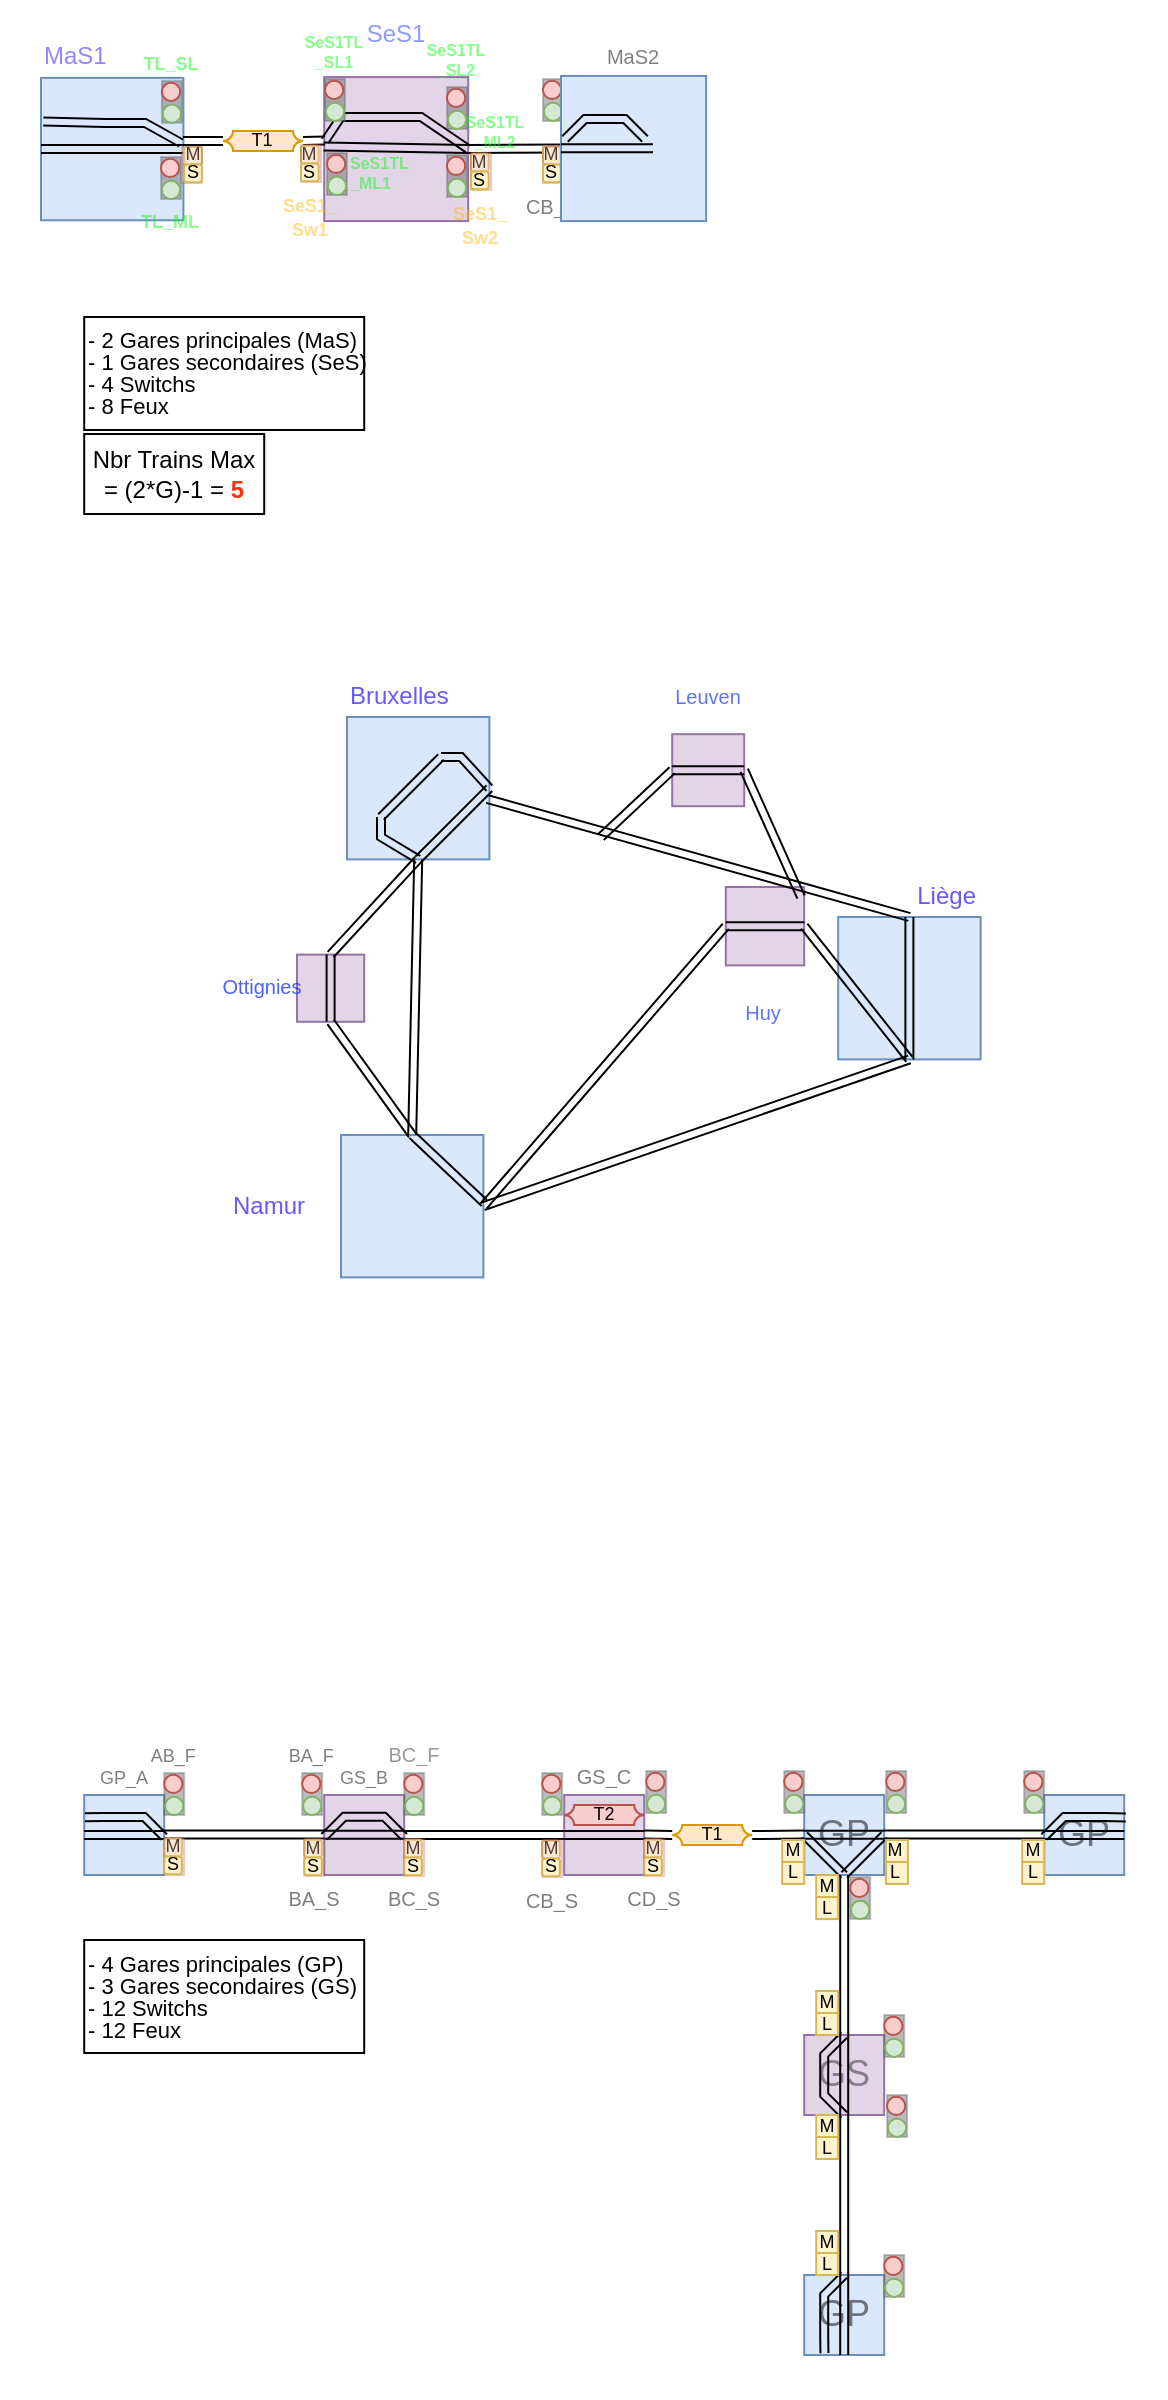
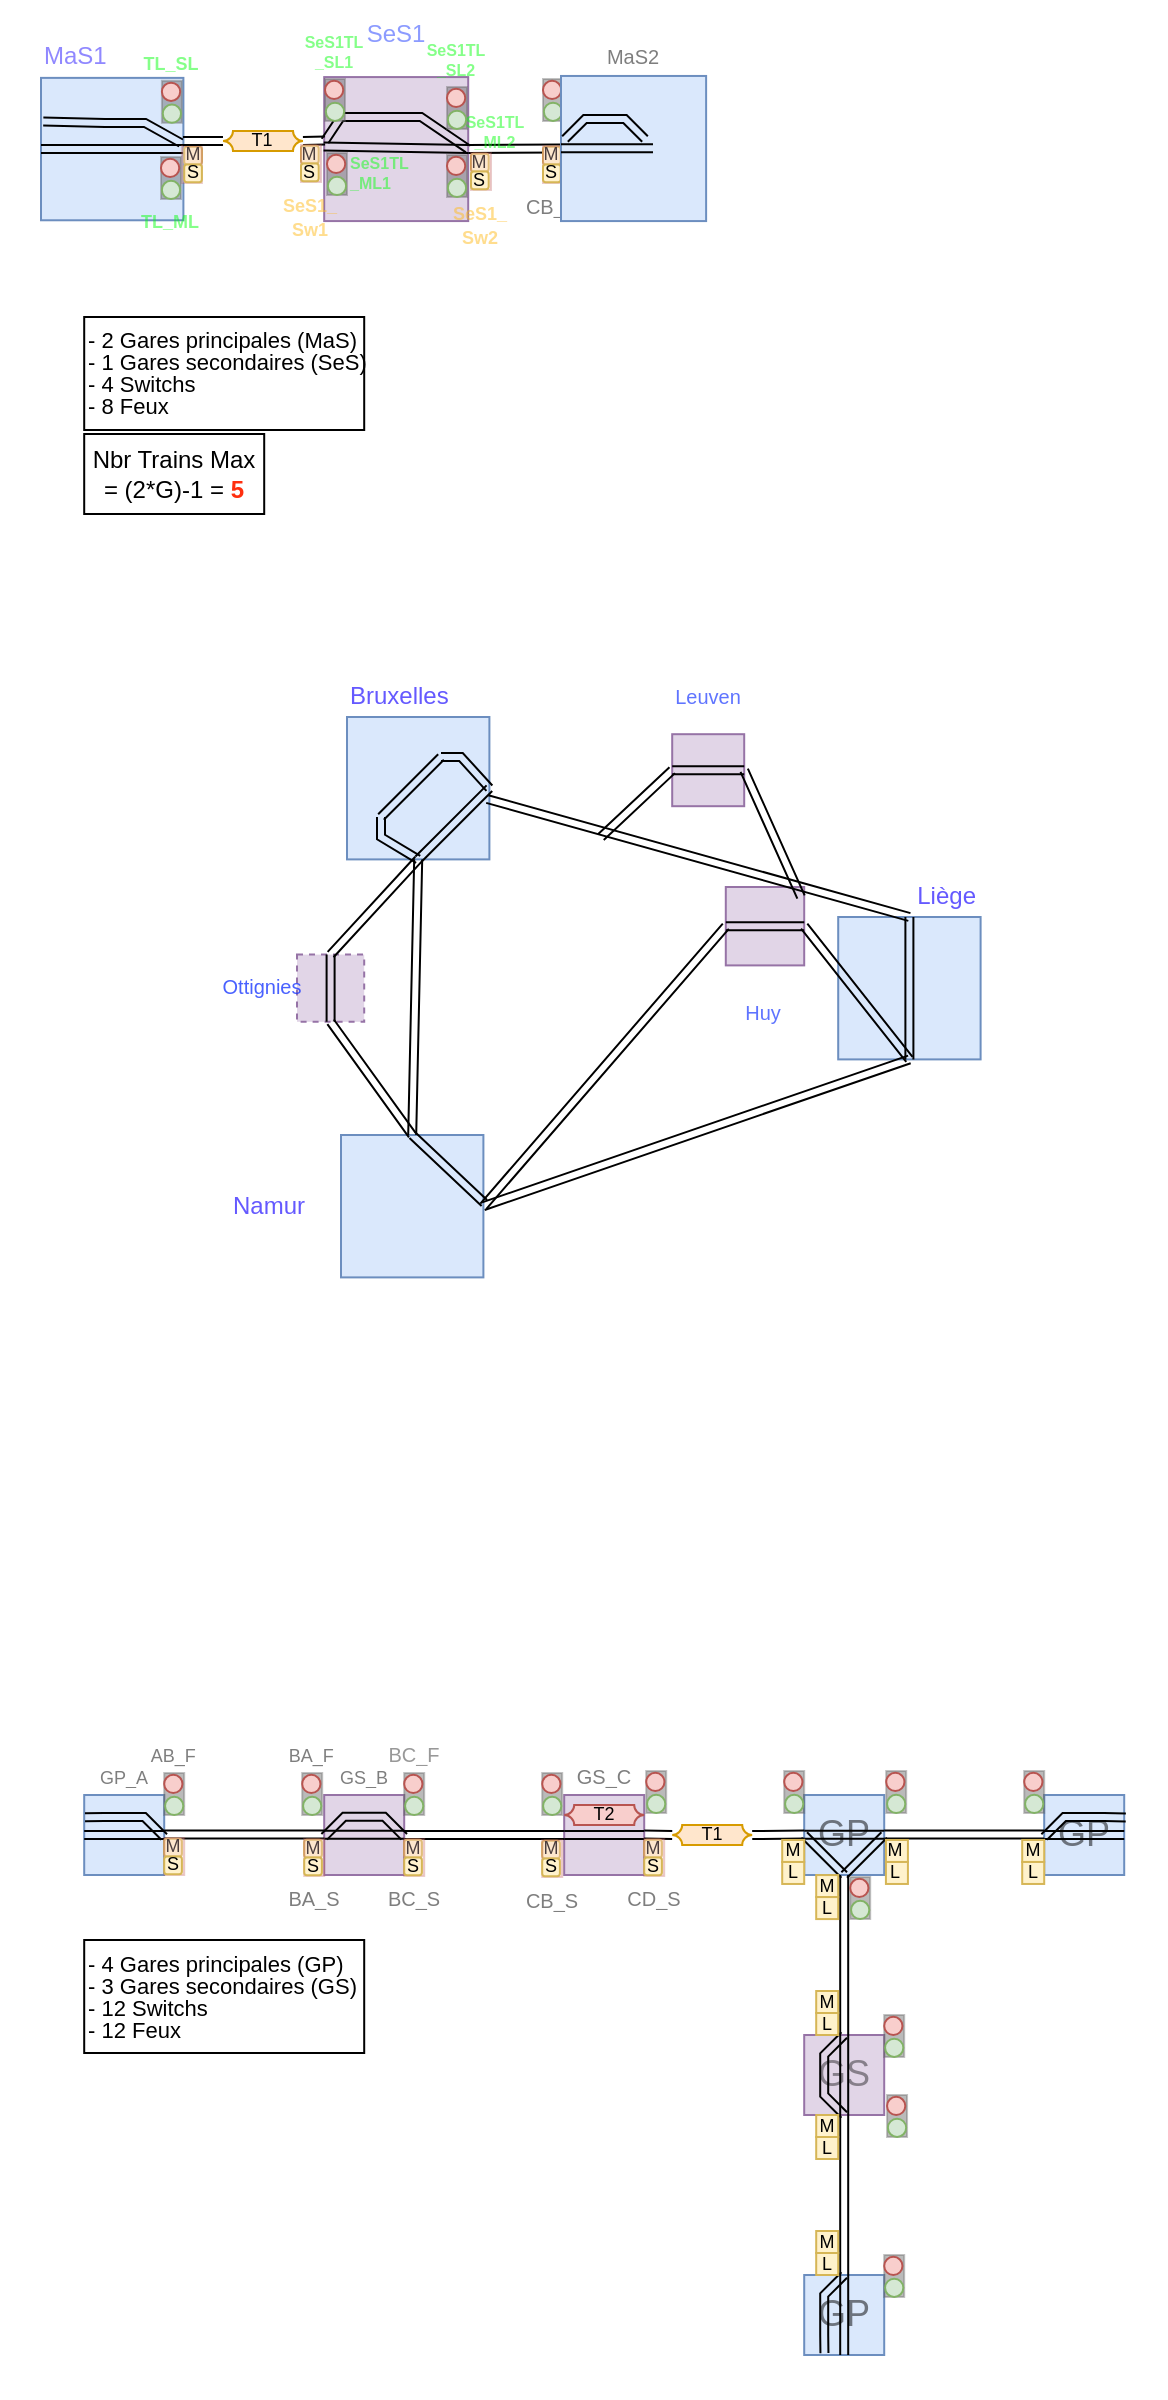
node "Ottignies": style solid -> dashed
